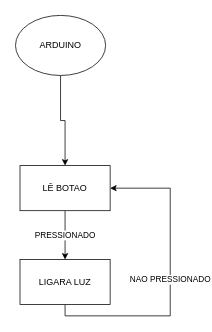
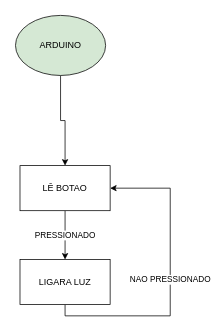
node "ARDUINO": fillcolor #ffffff -> #d5e8d4
